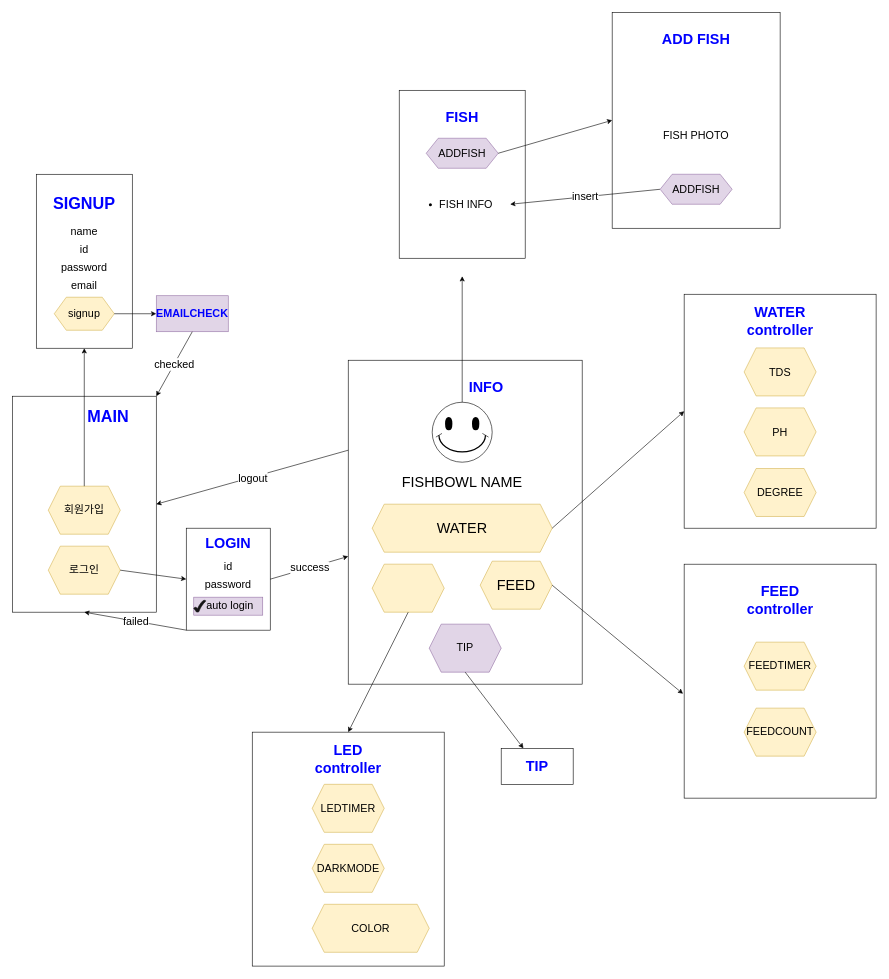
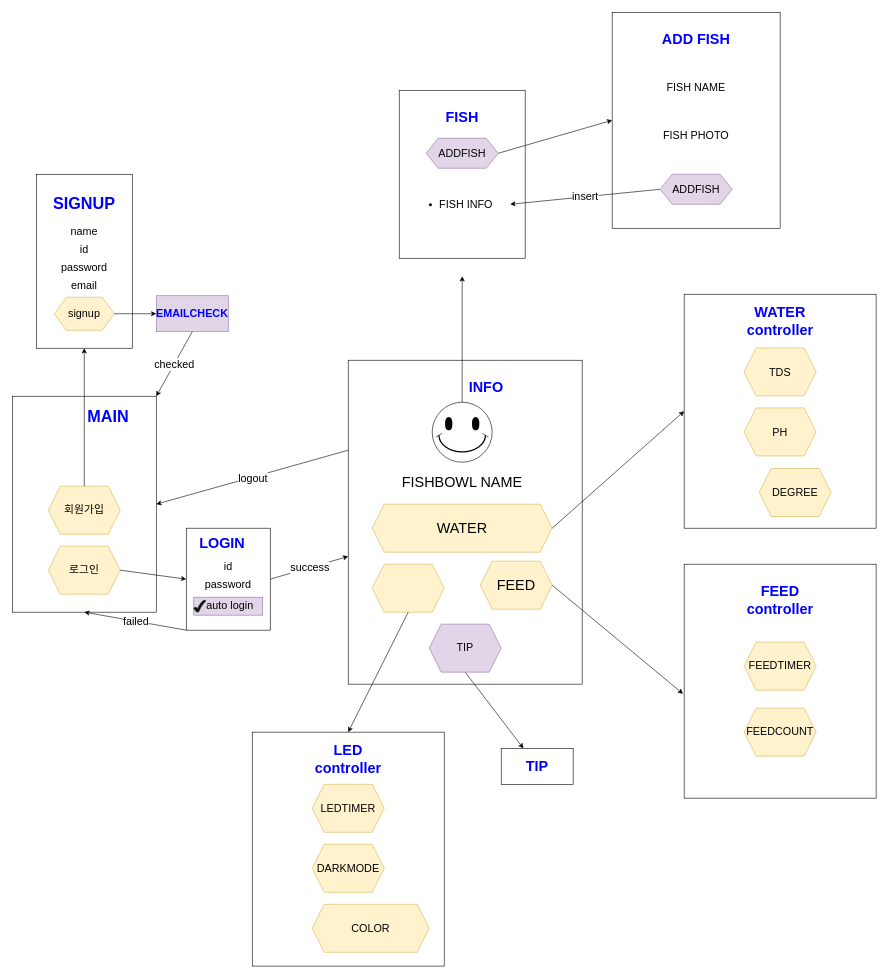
node "FISH NAME": added
node "DEGREE": moved (780, 493) -> (795, 493)
node "LOGIN": moved (228, 543) -> (222, 543)
